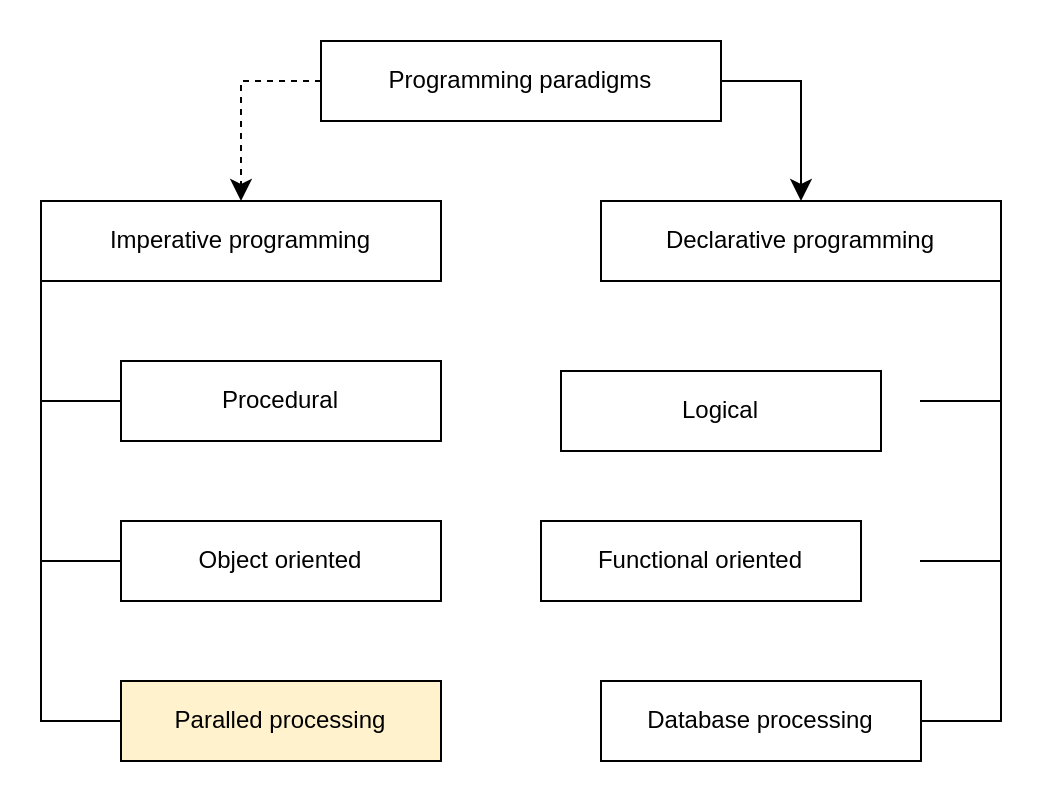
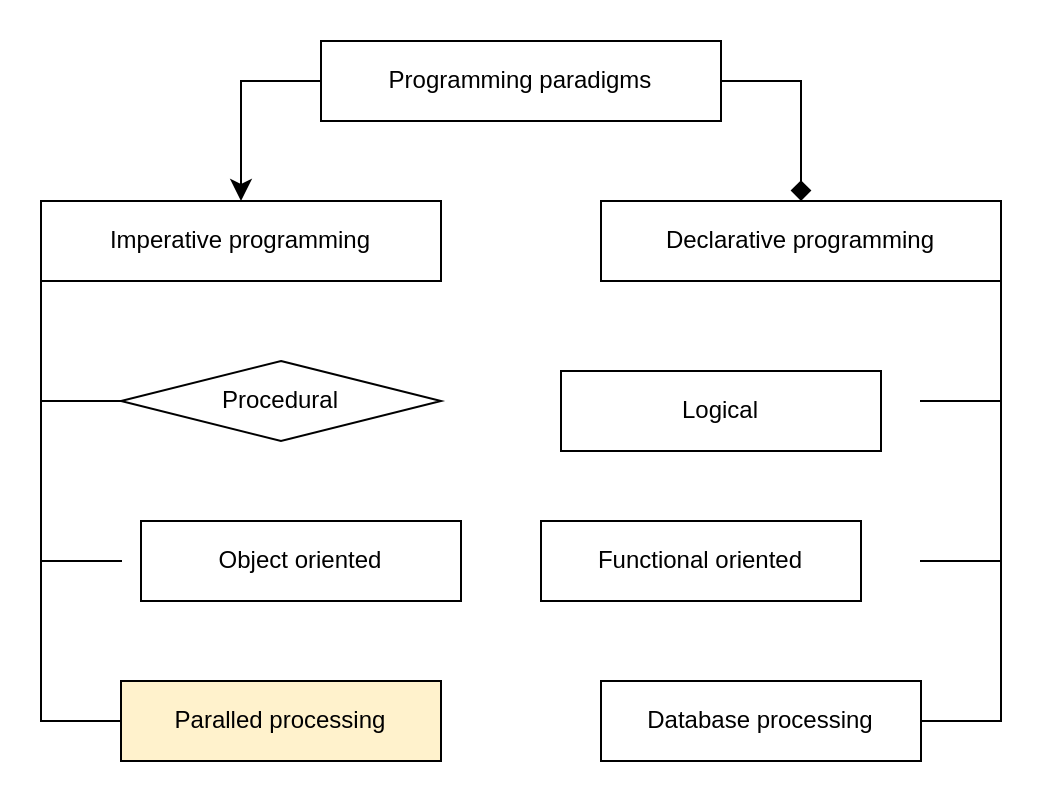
edge "Programming paradigms" -> "Imperative programming": style dashed -> solid
edge "Programming paradigms" -> "Declarative programming": arrowhead classic -> diamond
node "Procedural": shape rectangle -> diamond
node "Object oriented": moved (281, 561) -> (301, 561)
